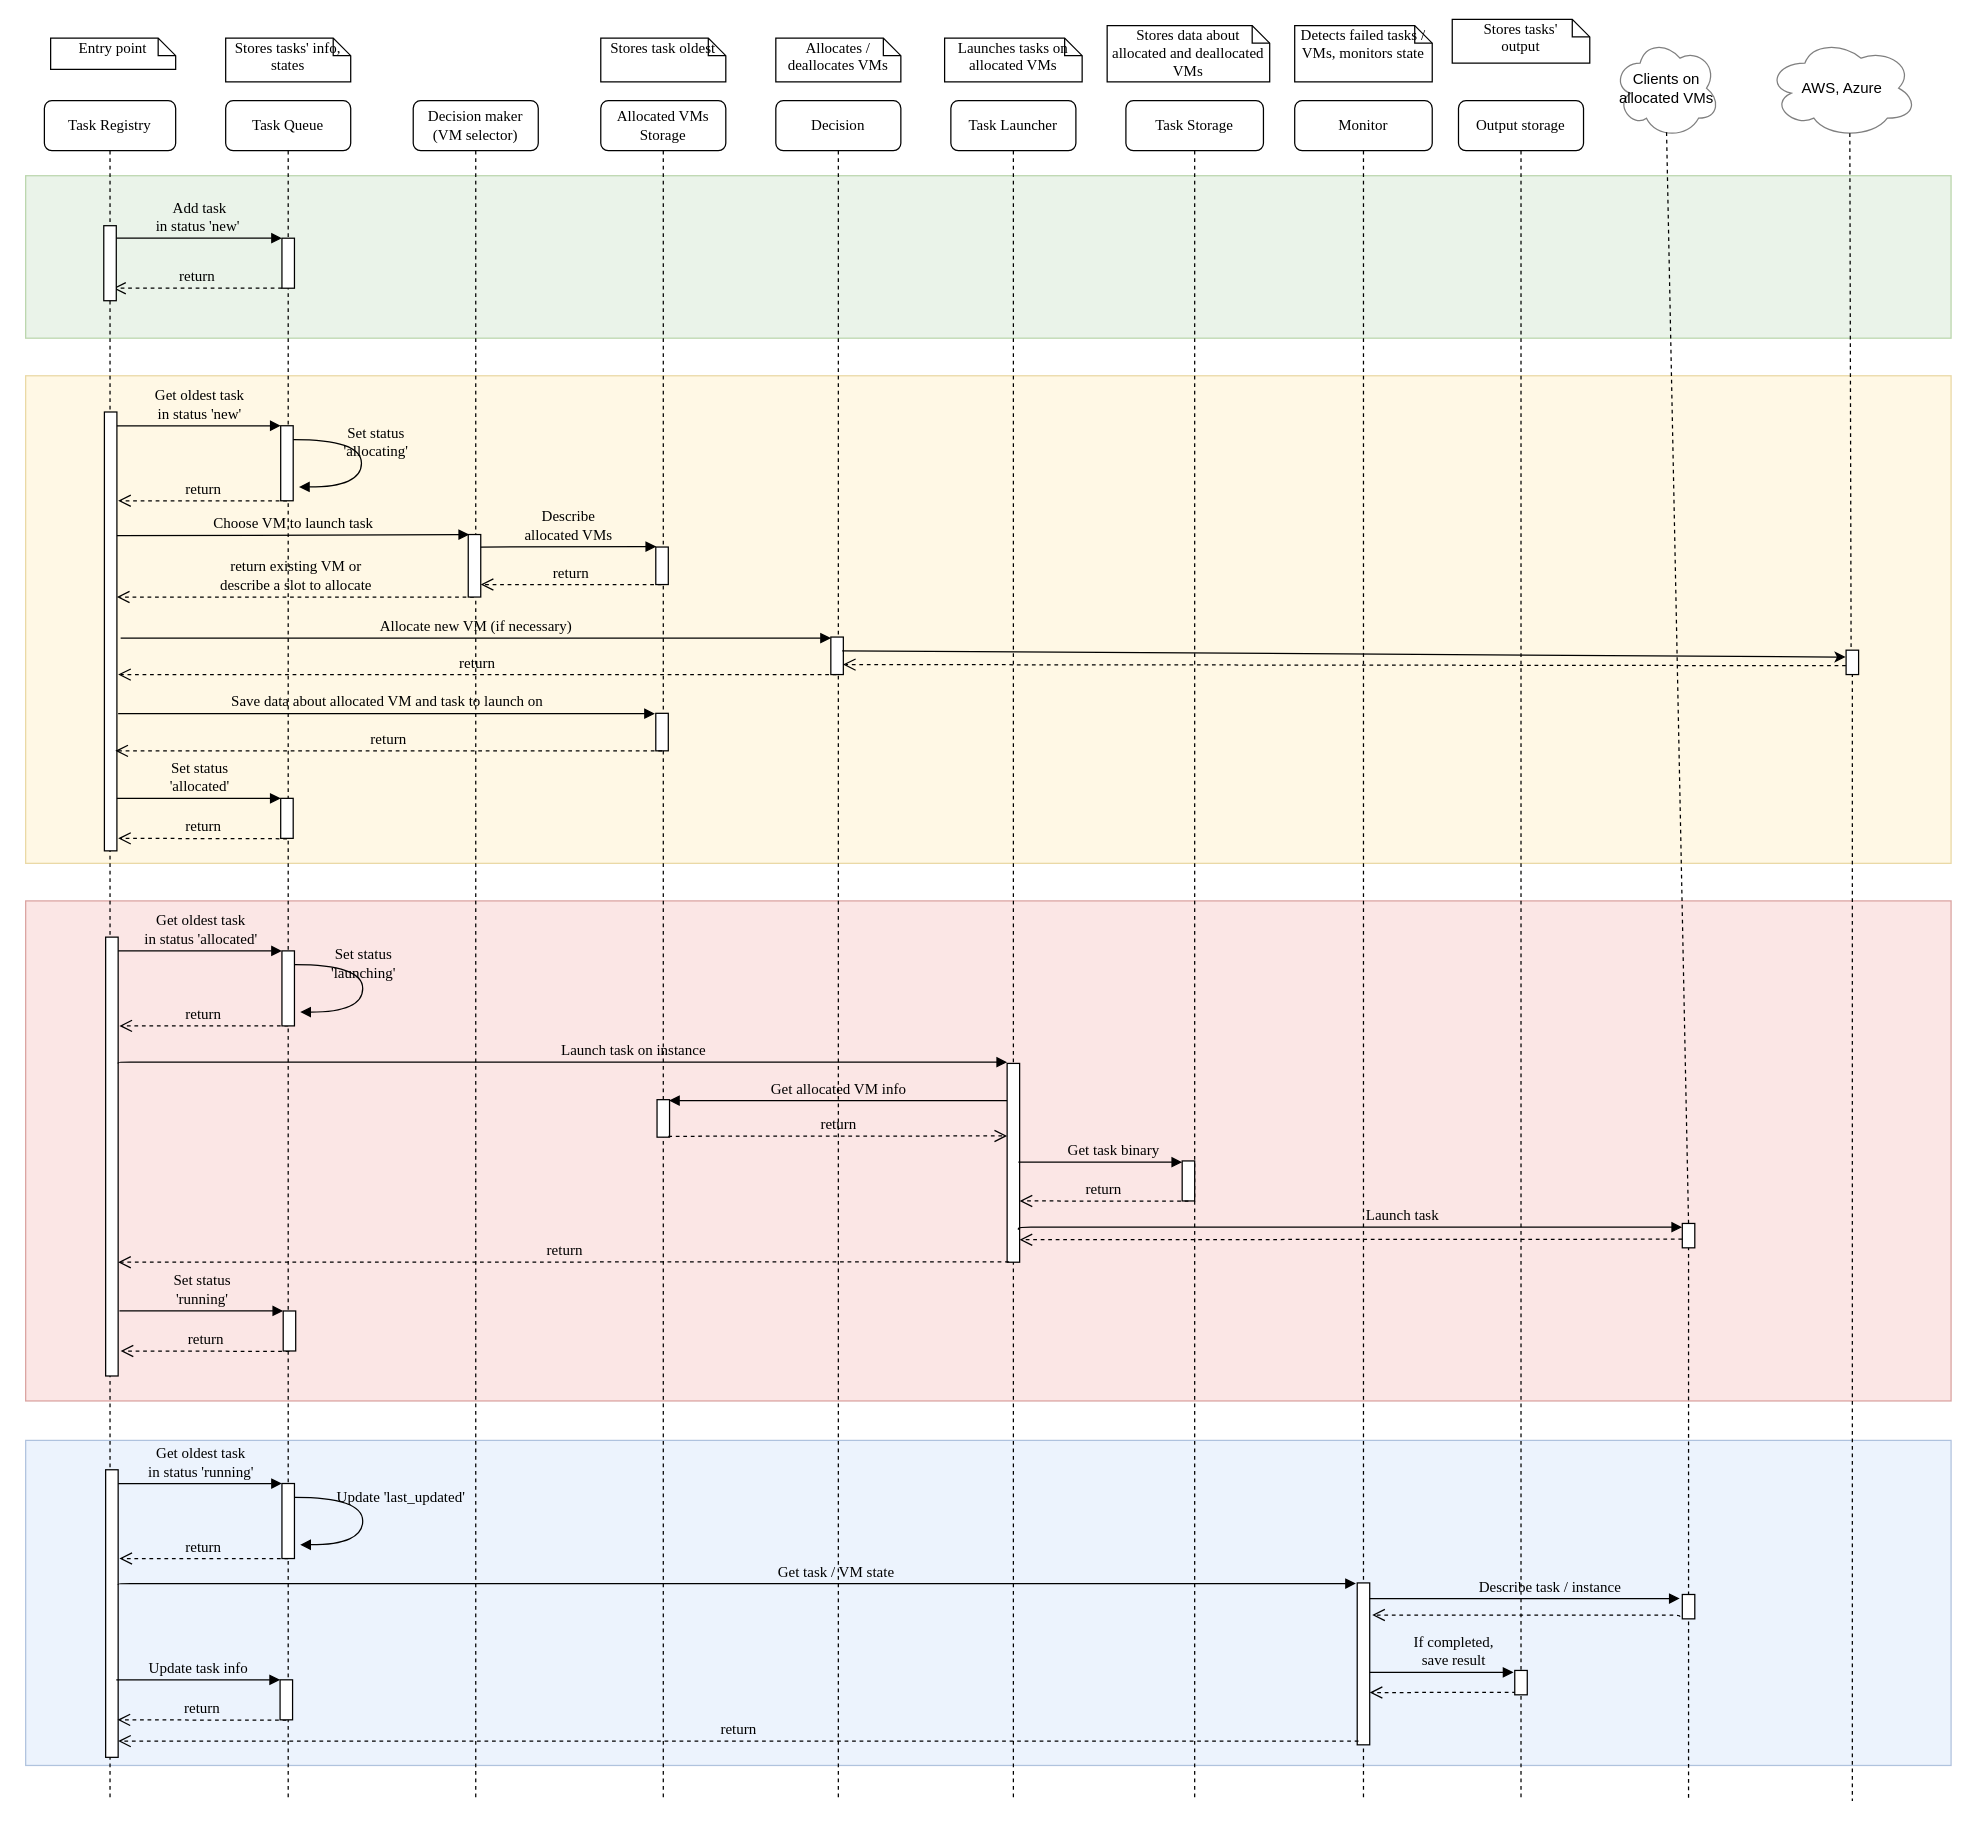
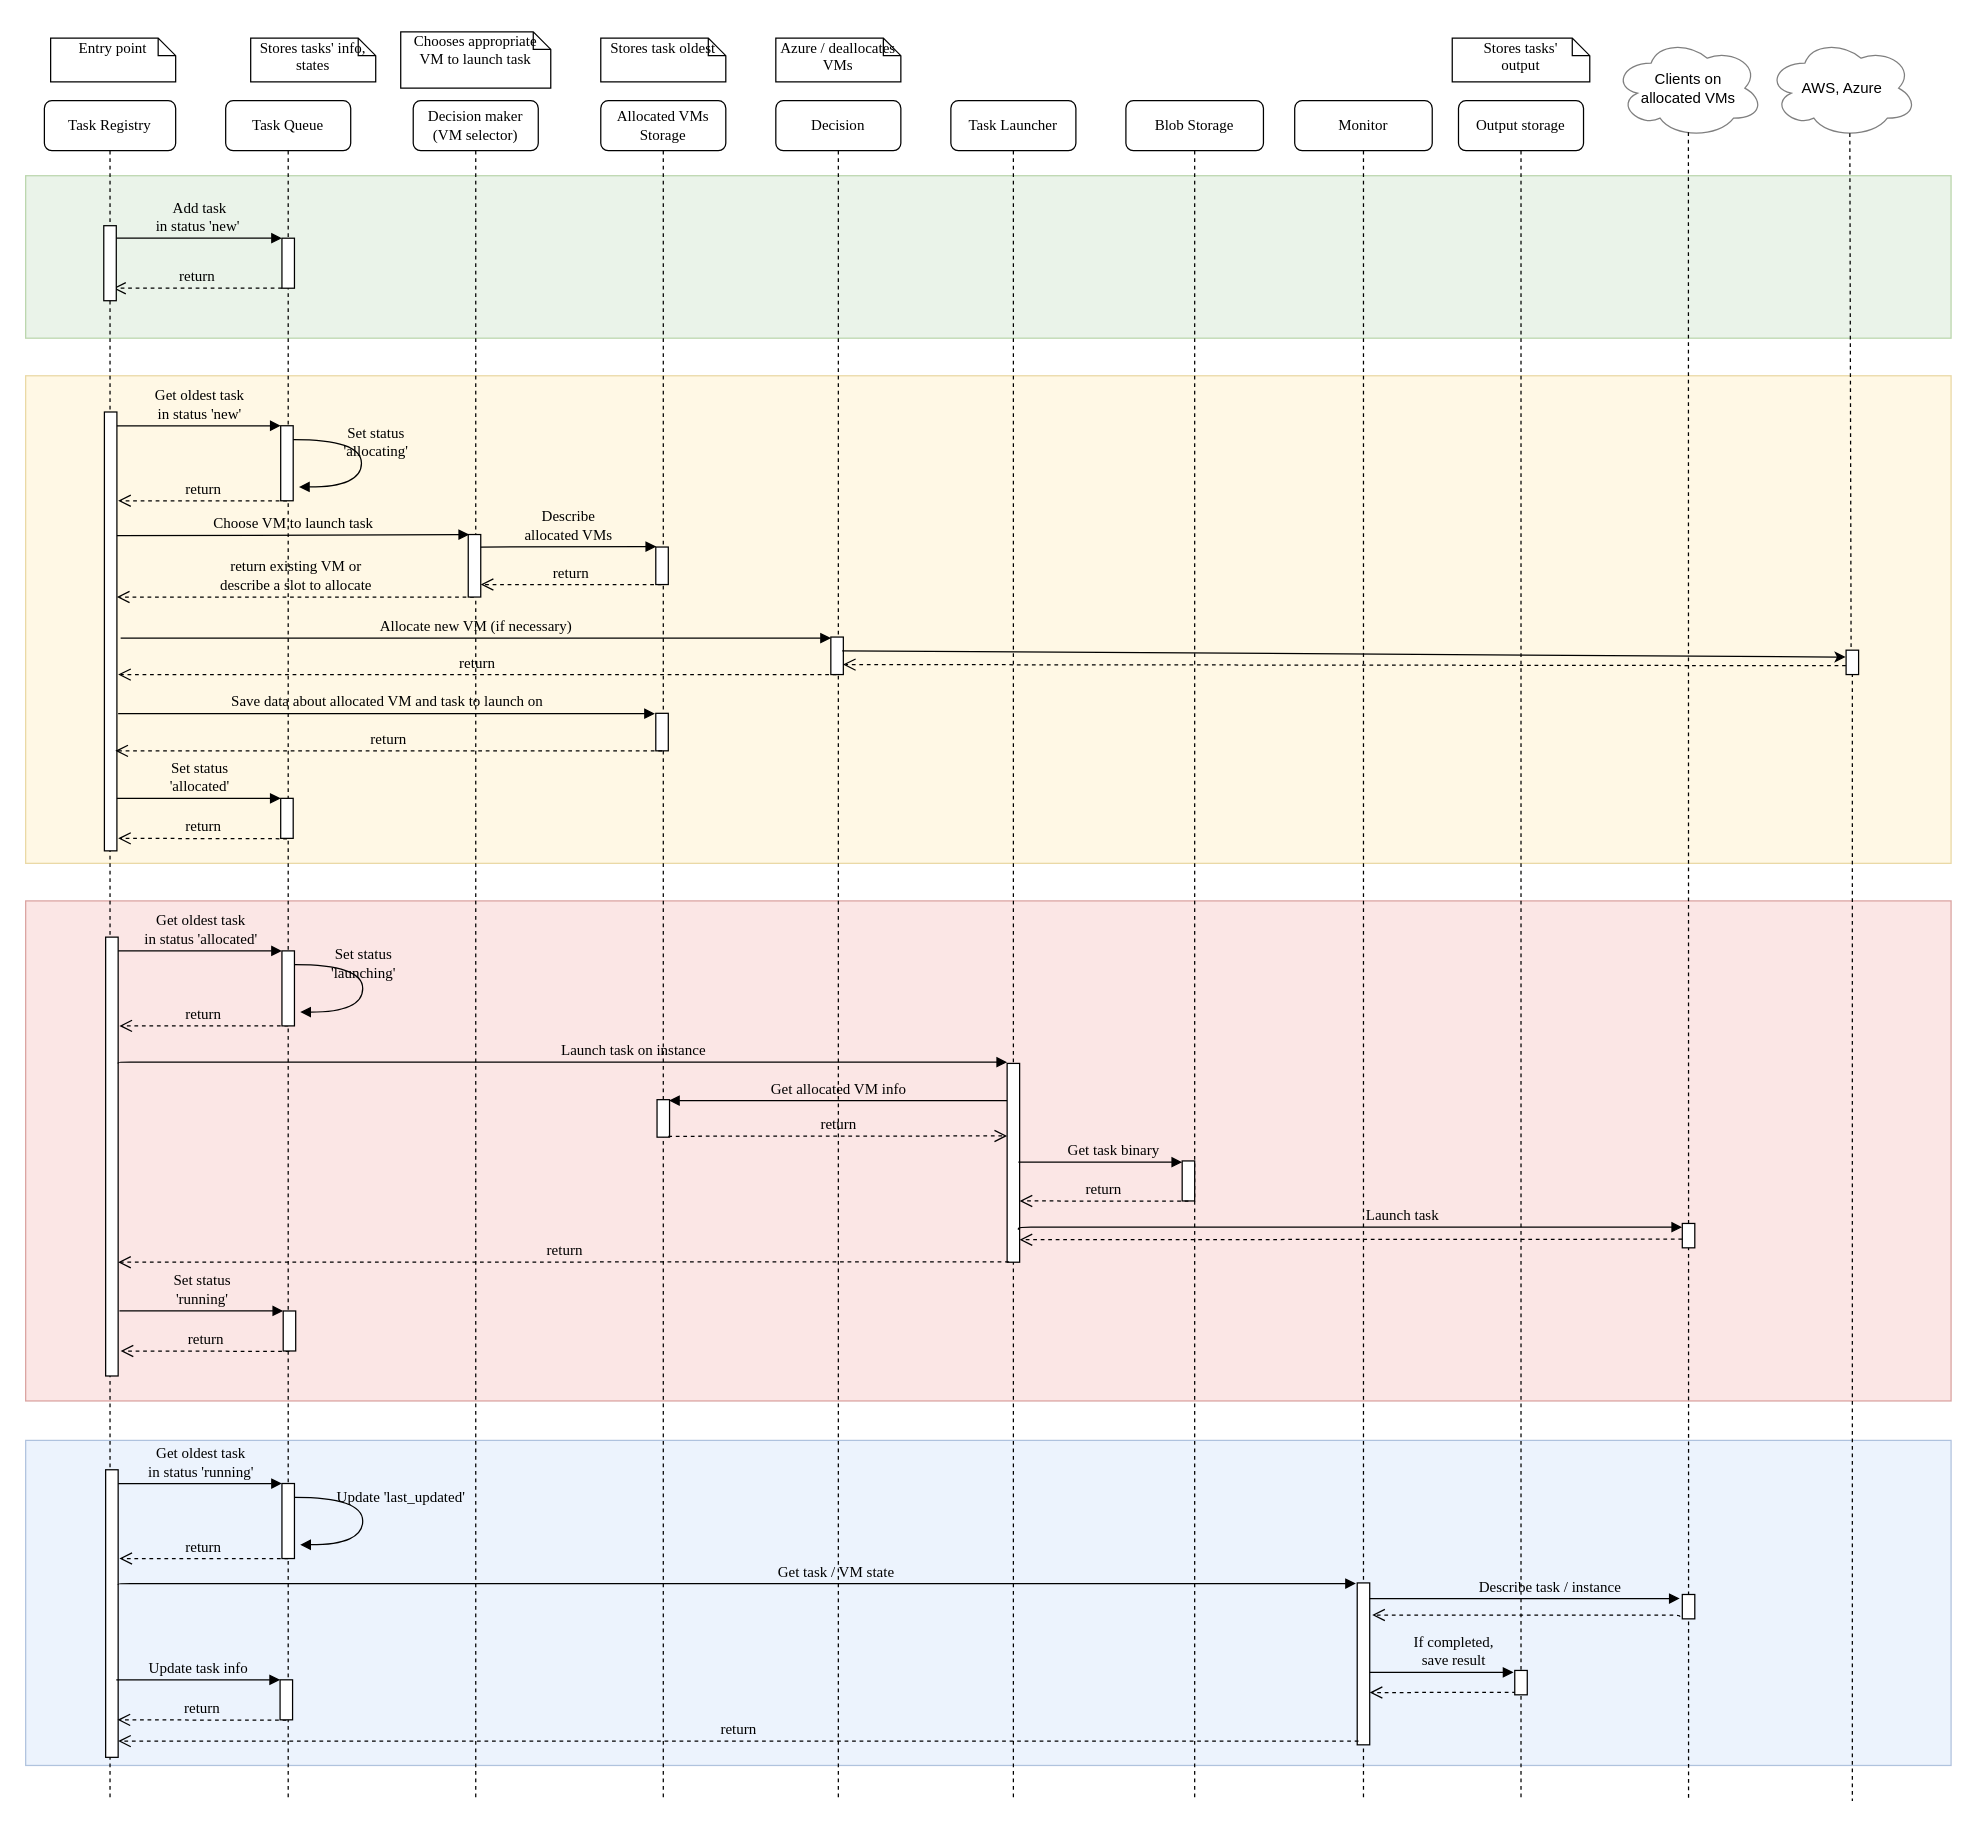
node "Stores tasks' output": moved (1521, 41) -> (1521, 60)
node "Entry point": size 125x31 -> 125x44
node "Stores data about allocated and deallocated VMs": removed
node "Detects failed tasks / VMs, monitors state": removed
node "Allocates / deallocates VMs": label "Allocates / deallocates VMs" -> "Azure / deallocates VMs"
node "Stores tasks' info, states": moved (288, 60) -> (313, 60)
node "Chooses appropriate VM to launch task": added
node "Launches tasks on allocated VMs": removed
node "Clients on allocated VMs": size 106x100 -> 150x100
node "Task Storage": label "Task Storage" -> "Blob Storage"
